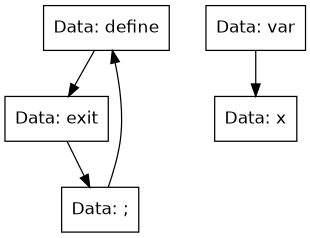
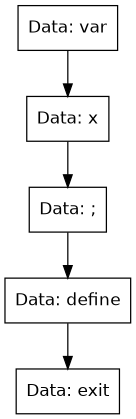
edge "Data: exit" -> "Data: ;": now "Data: x" -> "Data: ;"
